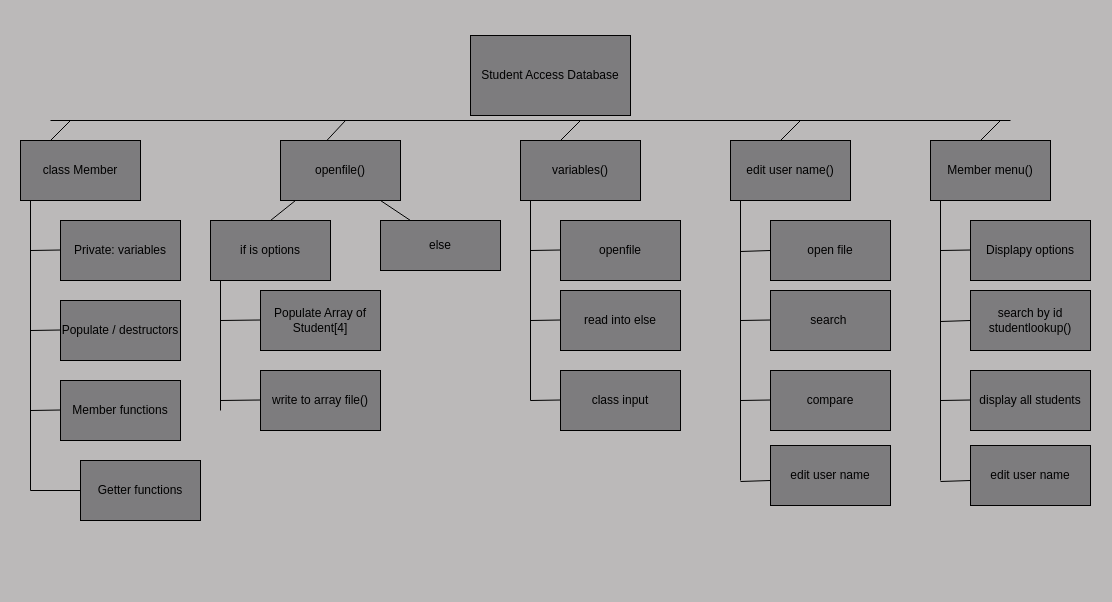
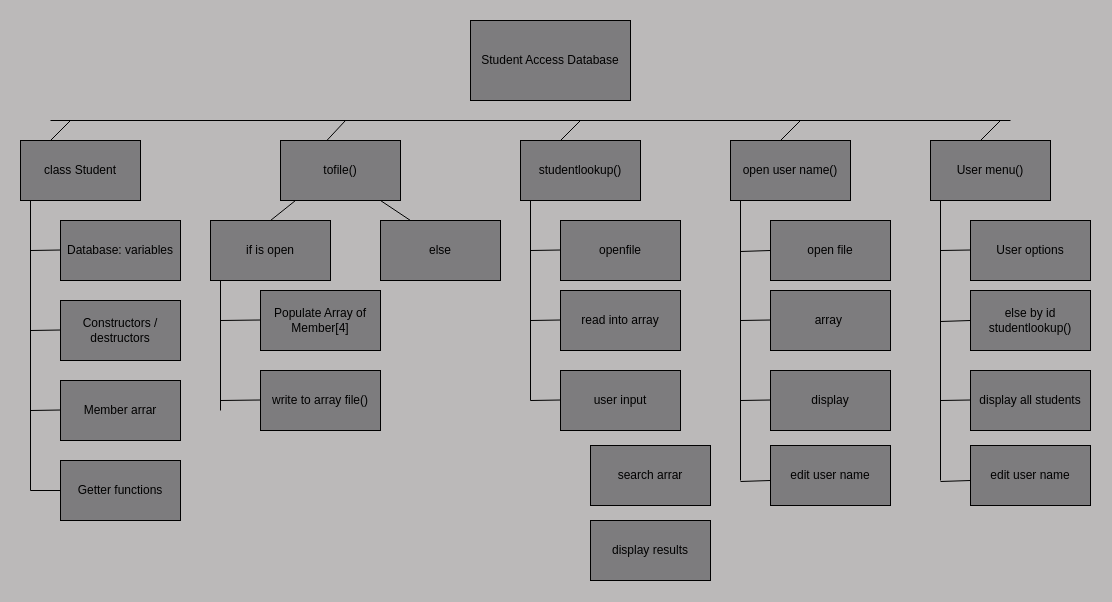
node "Student Access Database": moved (551, 76) -> (551, 61)
node "class Member": label "class Member" -> "class Student"
node "openfile()": label "openfile()" -> "tofile()"
node "variables()": label "variables()" -> "studentlookup()"
node "edit user name()": label "edit user name()" -> "open user name()"
node "Member menu()": label "Member menu()" -> "User menu()"
node "else": size 120x50 -> 120x60
node "Private: variables": label "Private: variables" -> "Database: variables"
node "if is options": label "if is options" -> "if is open"
node "Displapy options": label "Displapy options" -> "User options"
node "Populate Array of Student[4]": label "Populate Array of Student[4]" -> "Populate Array of Member[4]"
node "read into else": label "read into else" -> "read into array"
node "search": label "search" -> "array"
node "search by id studentlookup()": label "search by id studentlookup()" -> "else by id studentlookup()"
node "Populate / destructors": label "Populate / destructors" -> "Constructors / destructors"
node "class input": label "class input" -> "user input"
node "compare": label "compare" -> "display"
node "Member functions": label "Member functions" -> "Member arrar"
node "search arrar": added
node "Getter functions": moved (141, 491) -> (121, 491)
node "display results": added
